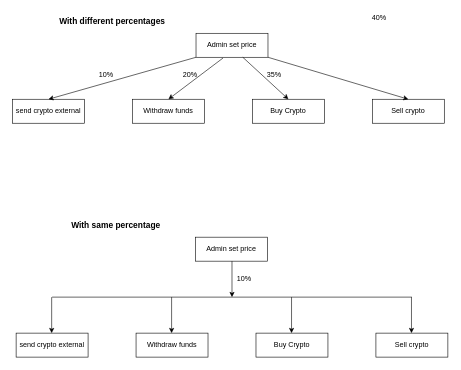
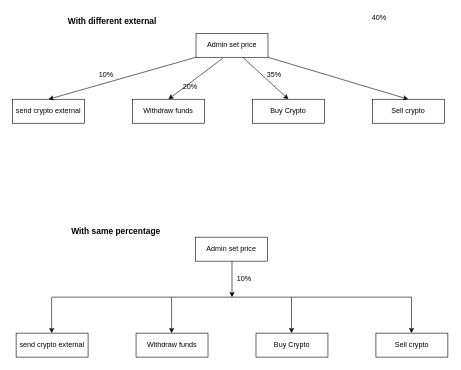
node "With different percentages": label "With different percentages" -> "With different external"
node "20%": moved (190, 75) -> (190, 87)
node "With same percentage": moved (116, 225) -> (116, 231)
